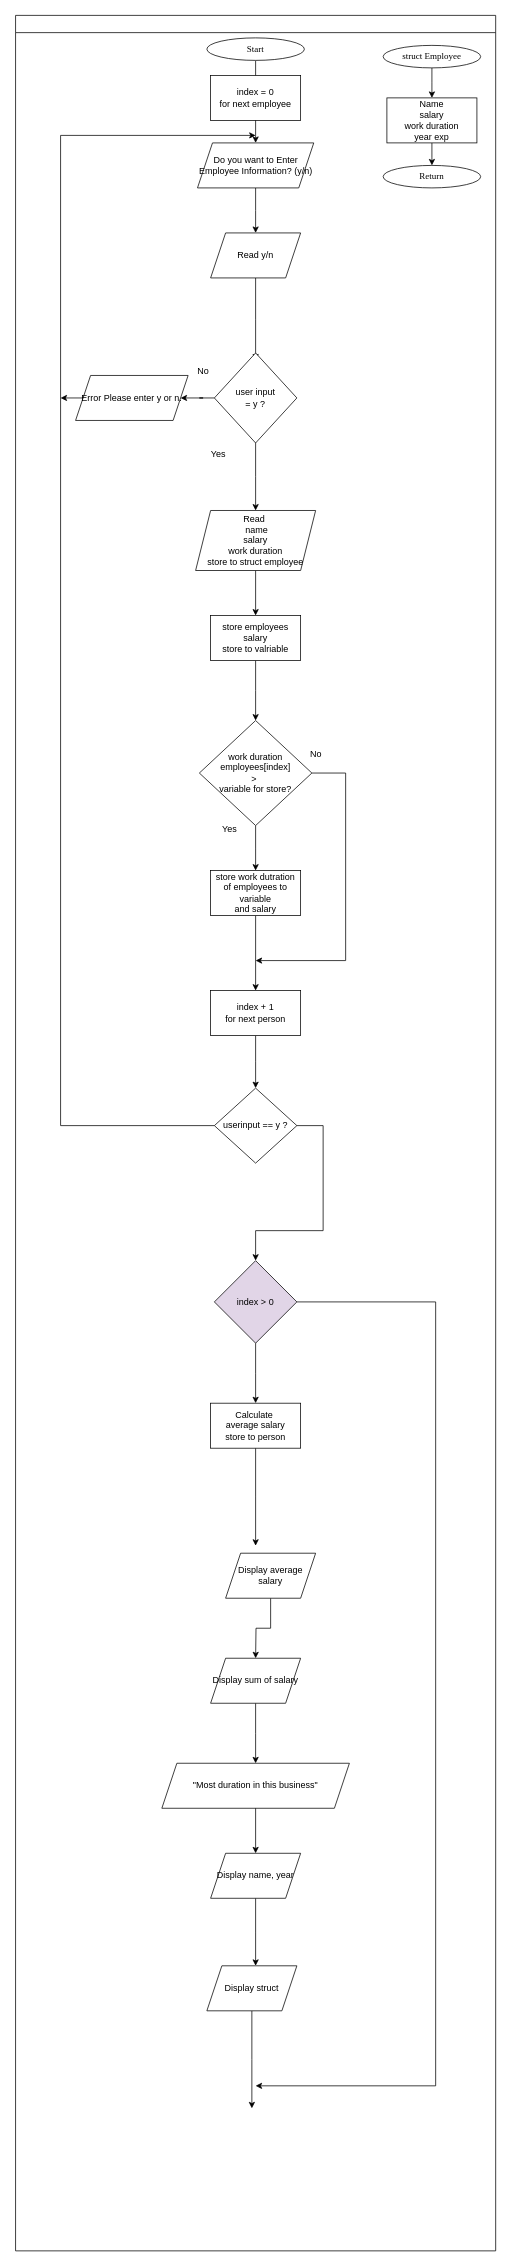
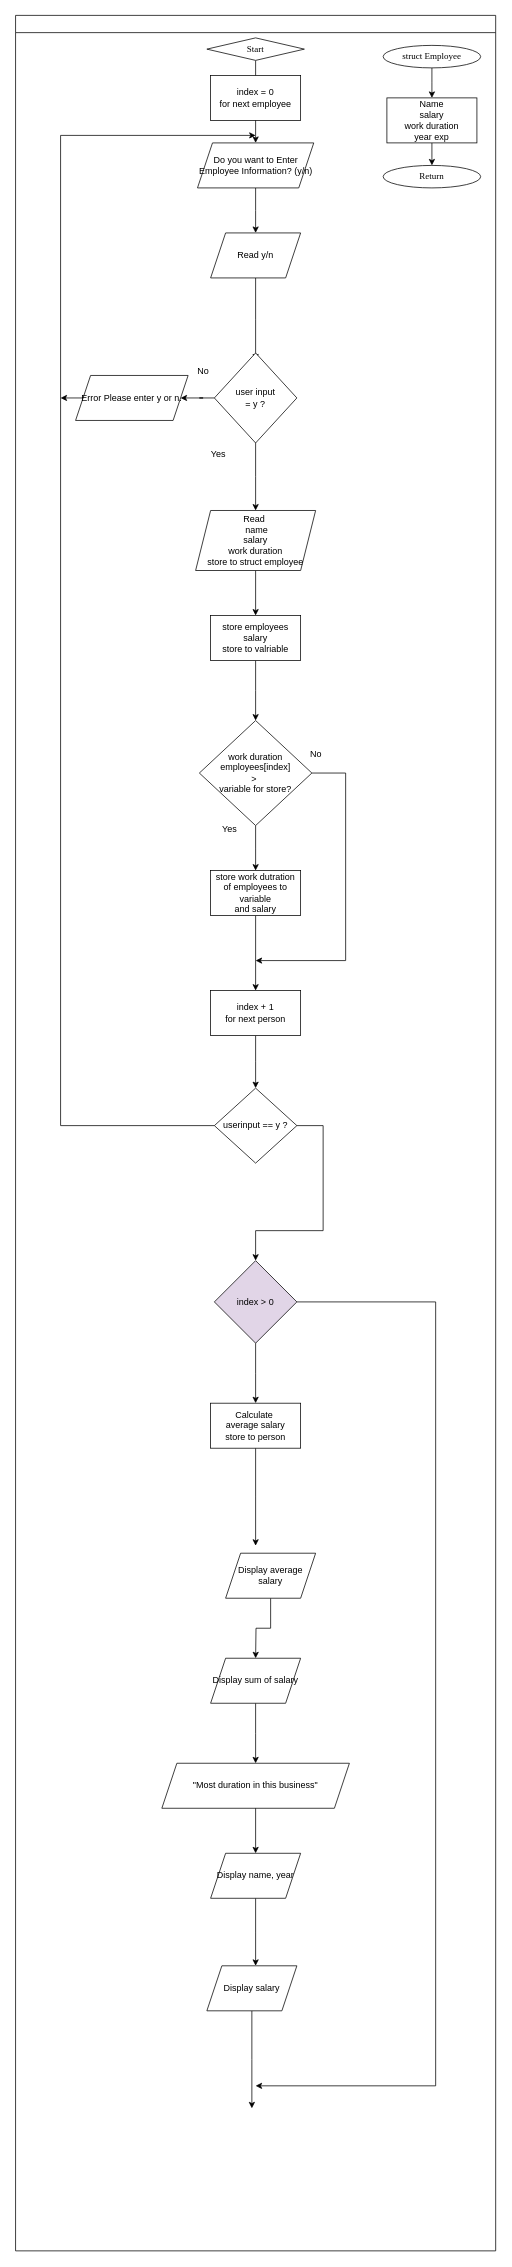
node "Start": shape ellipse -> diamond
node "Display struct": label "Display struct" -> "Display salary"
